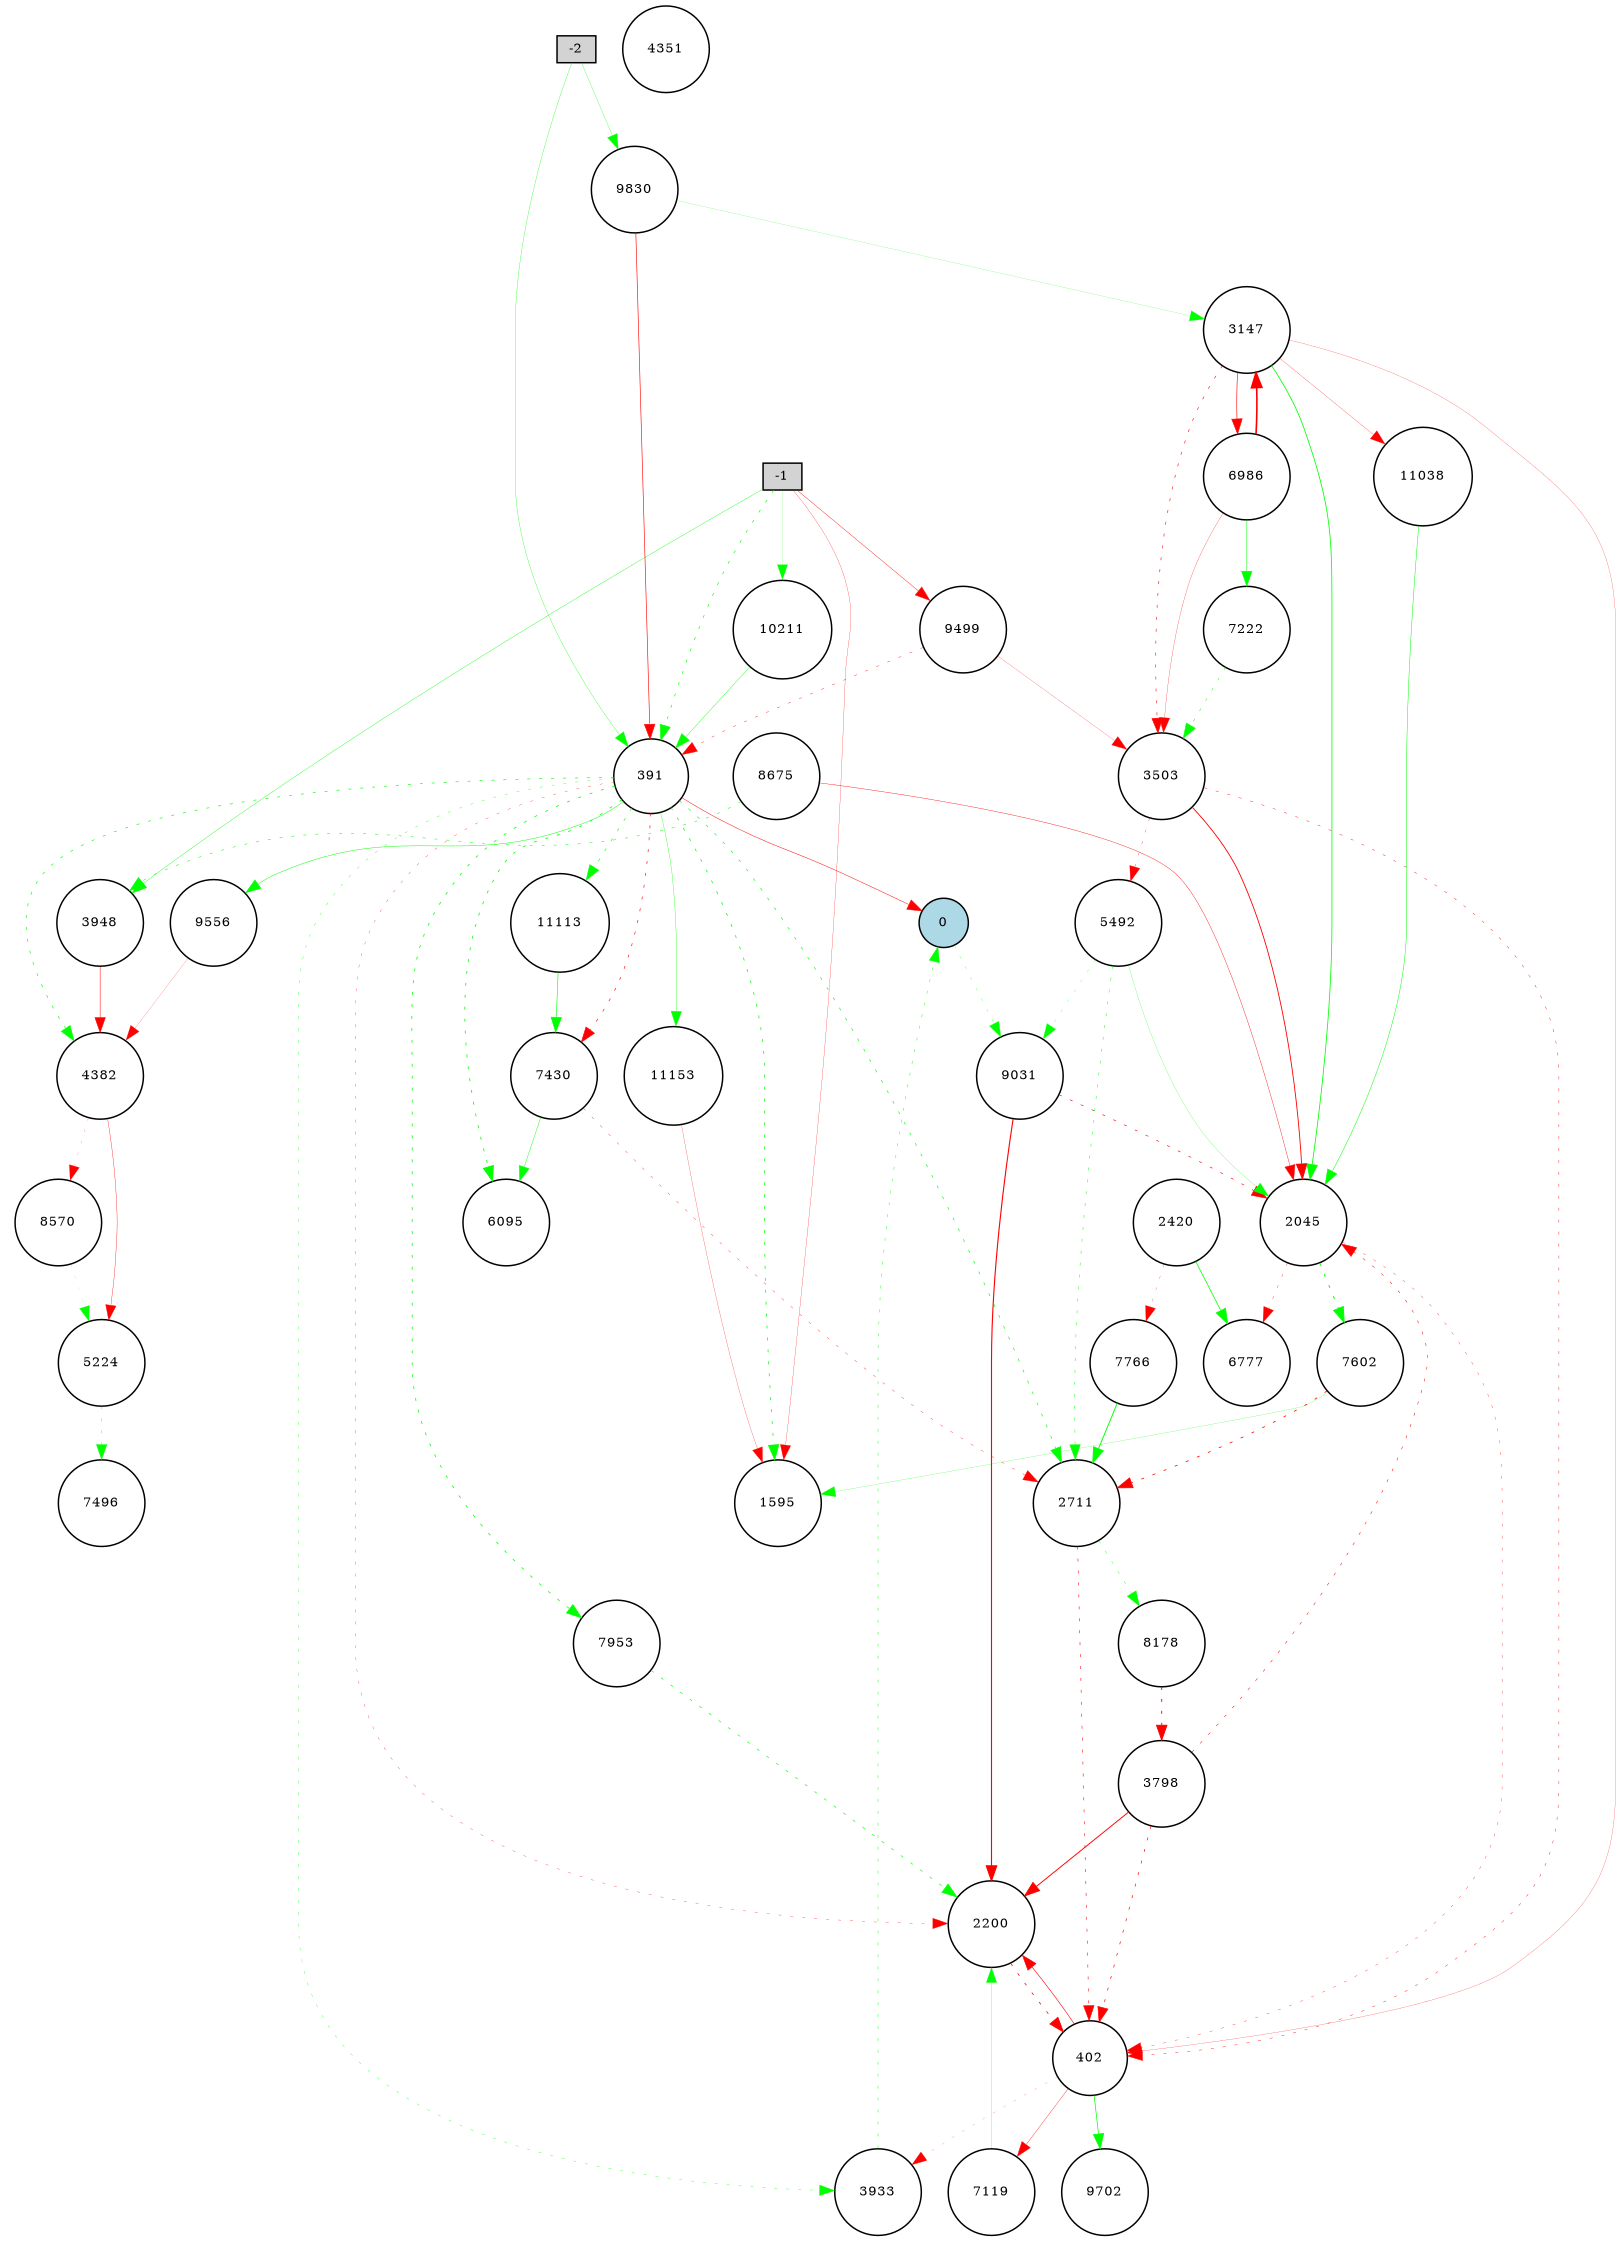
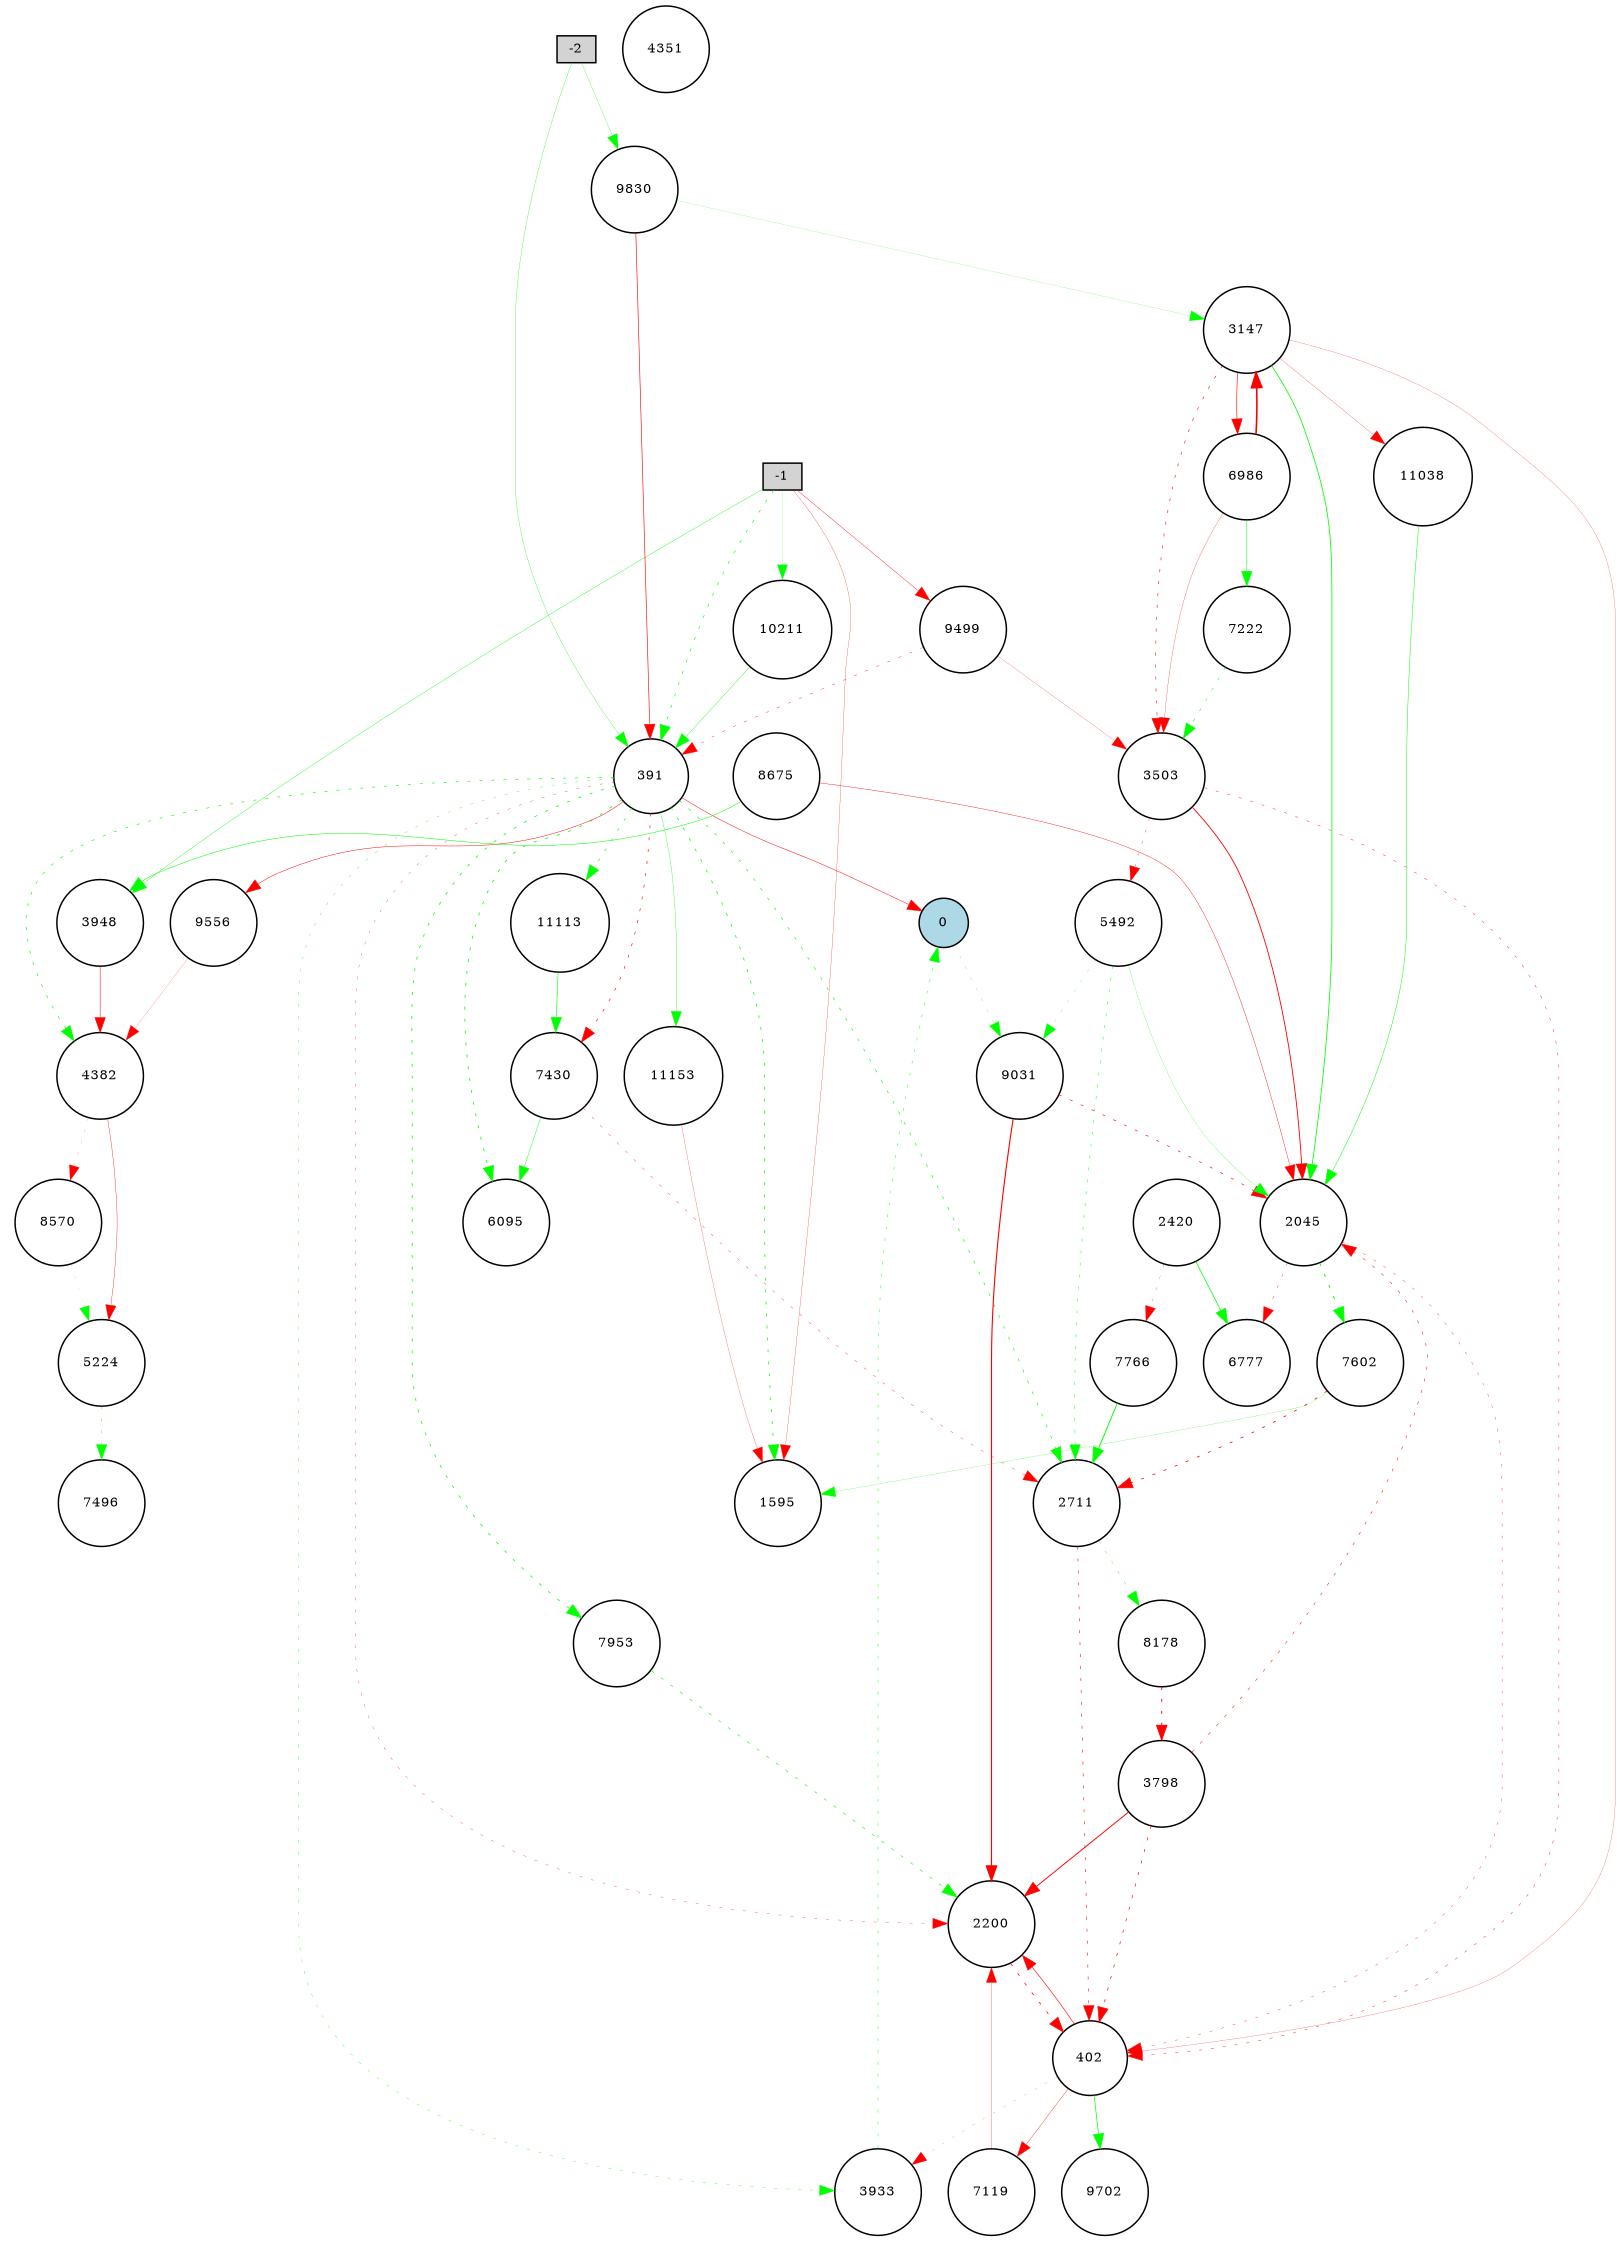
edge "8675" -> "3948": style dotted -> solid
edge "391" -> "9556": color green -> red
edge "7119" -> "2200": color green -> red
